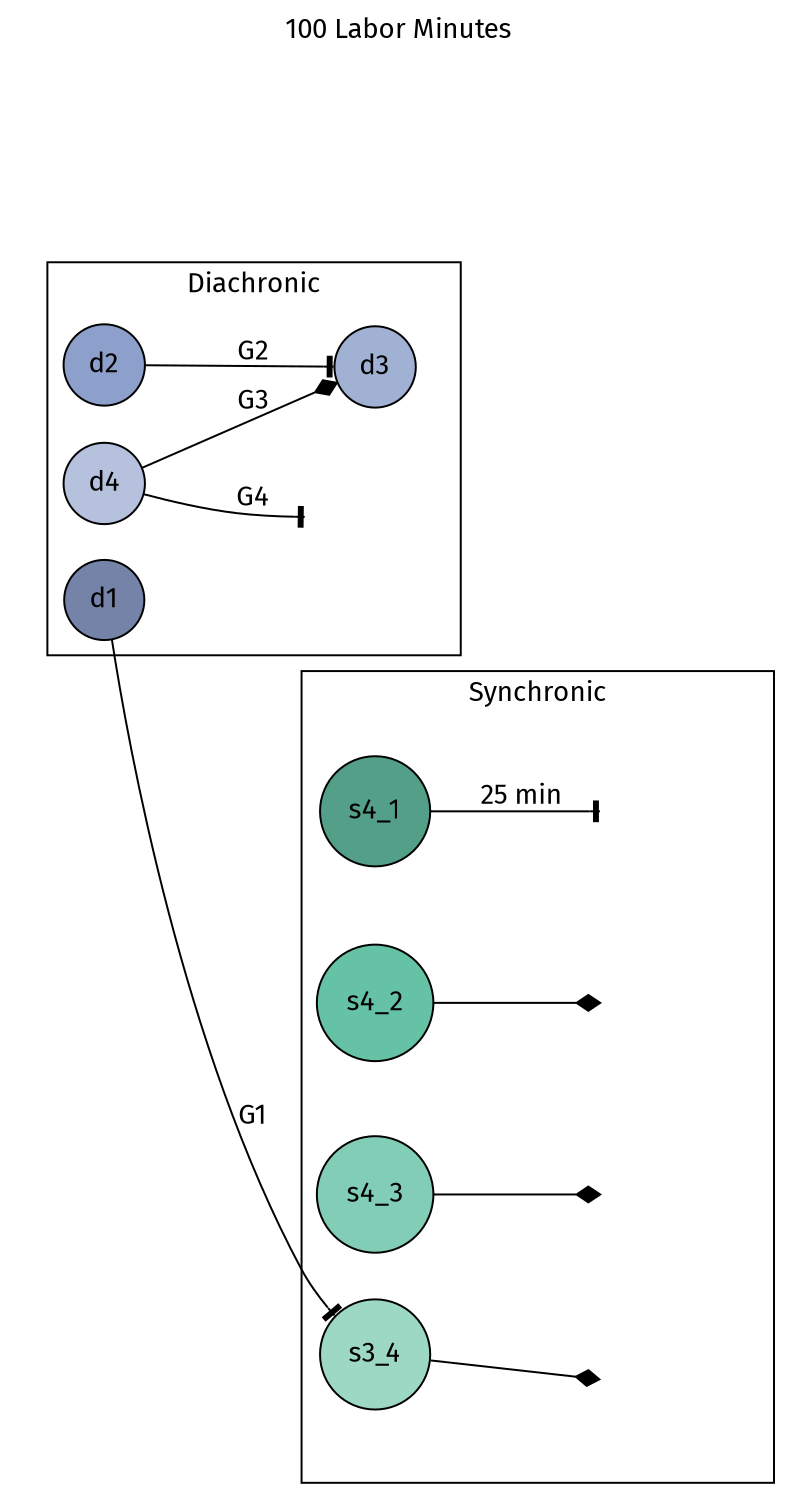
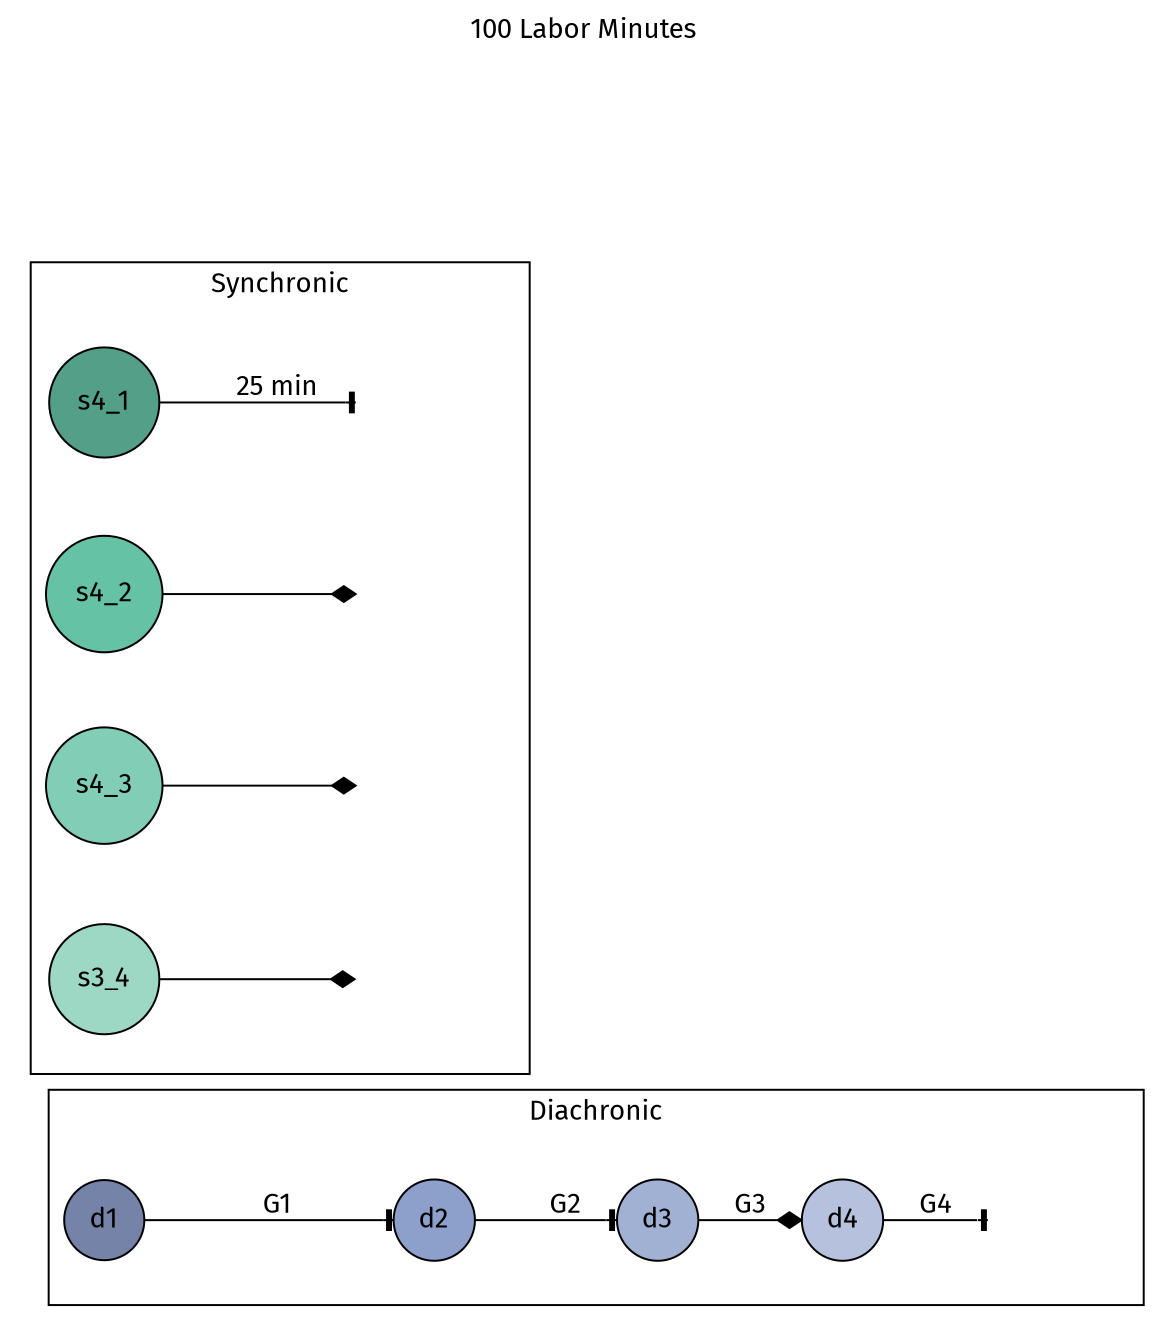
edge "d4" -> "d3": reversed
edge "d1" -> "s3_4": now "d1" -> "d2"
